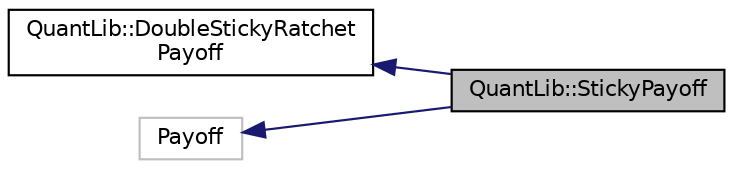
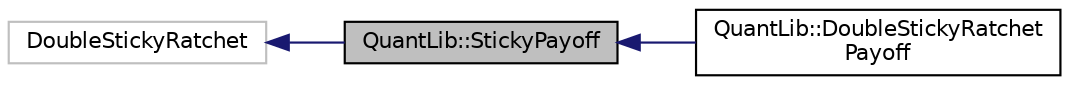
edge "QuantLib::StickyPayoff" -> "QuantLib::DoubleStickyRatchet Payoff": reversed
node "Payoff": label "Payoff" -> "DoubleStickyRatchet"
